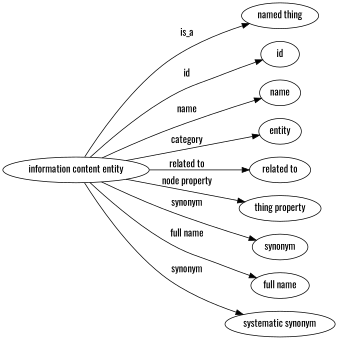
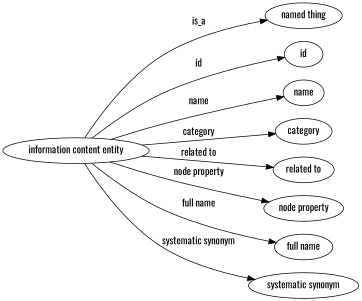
node "entity": label "entity" -> "category"
node "thing property": label "thing property" -> "node property"
node "synonym": removed
edge "information content entity" -> "systematic synonym": label "synonym" -> "systematic synonym"
